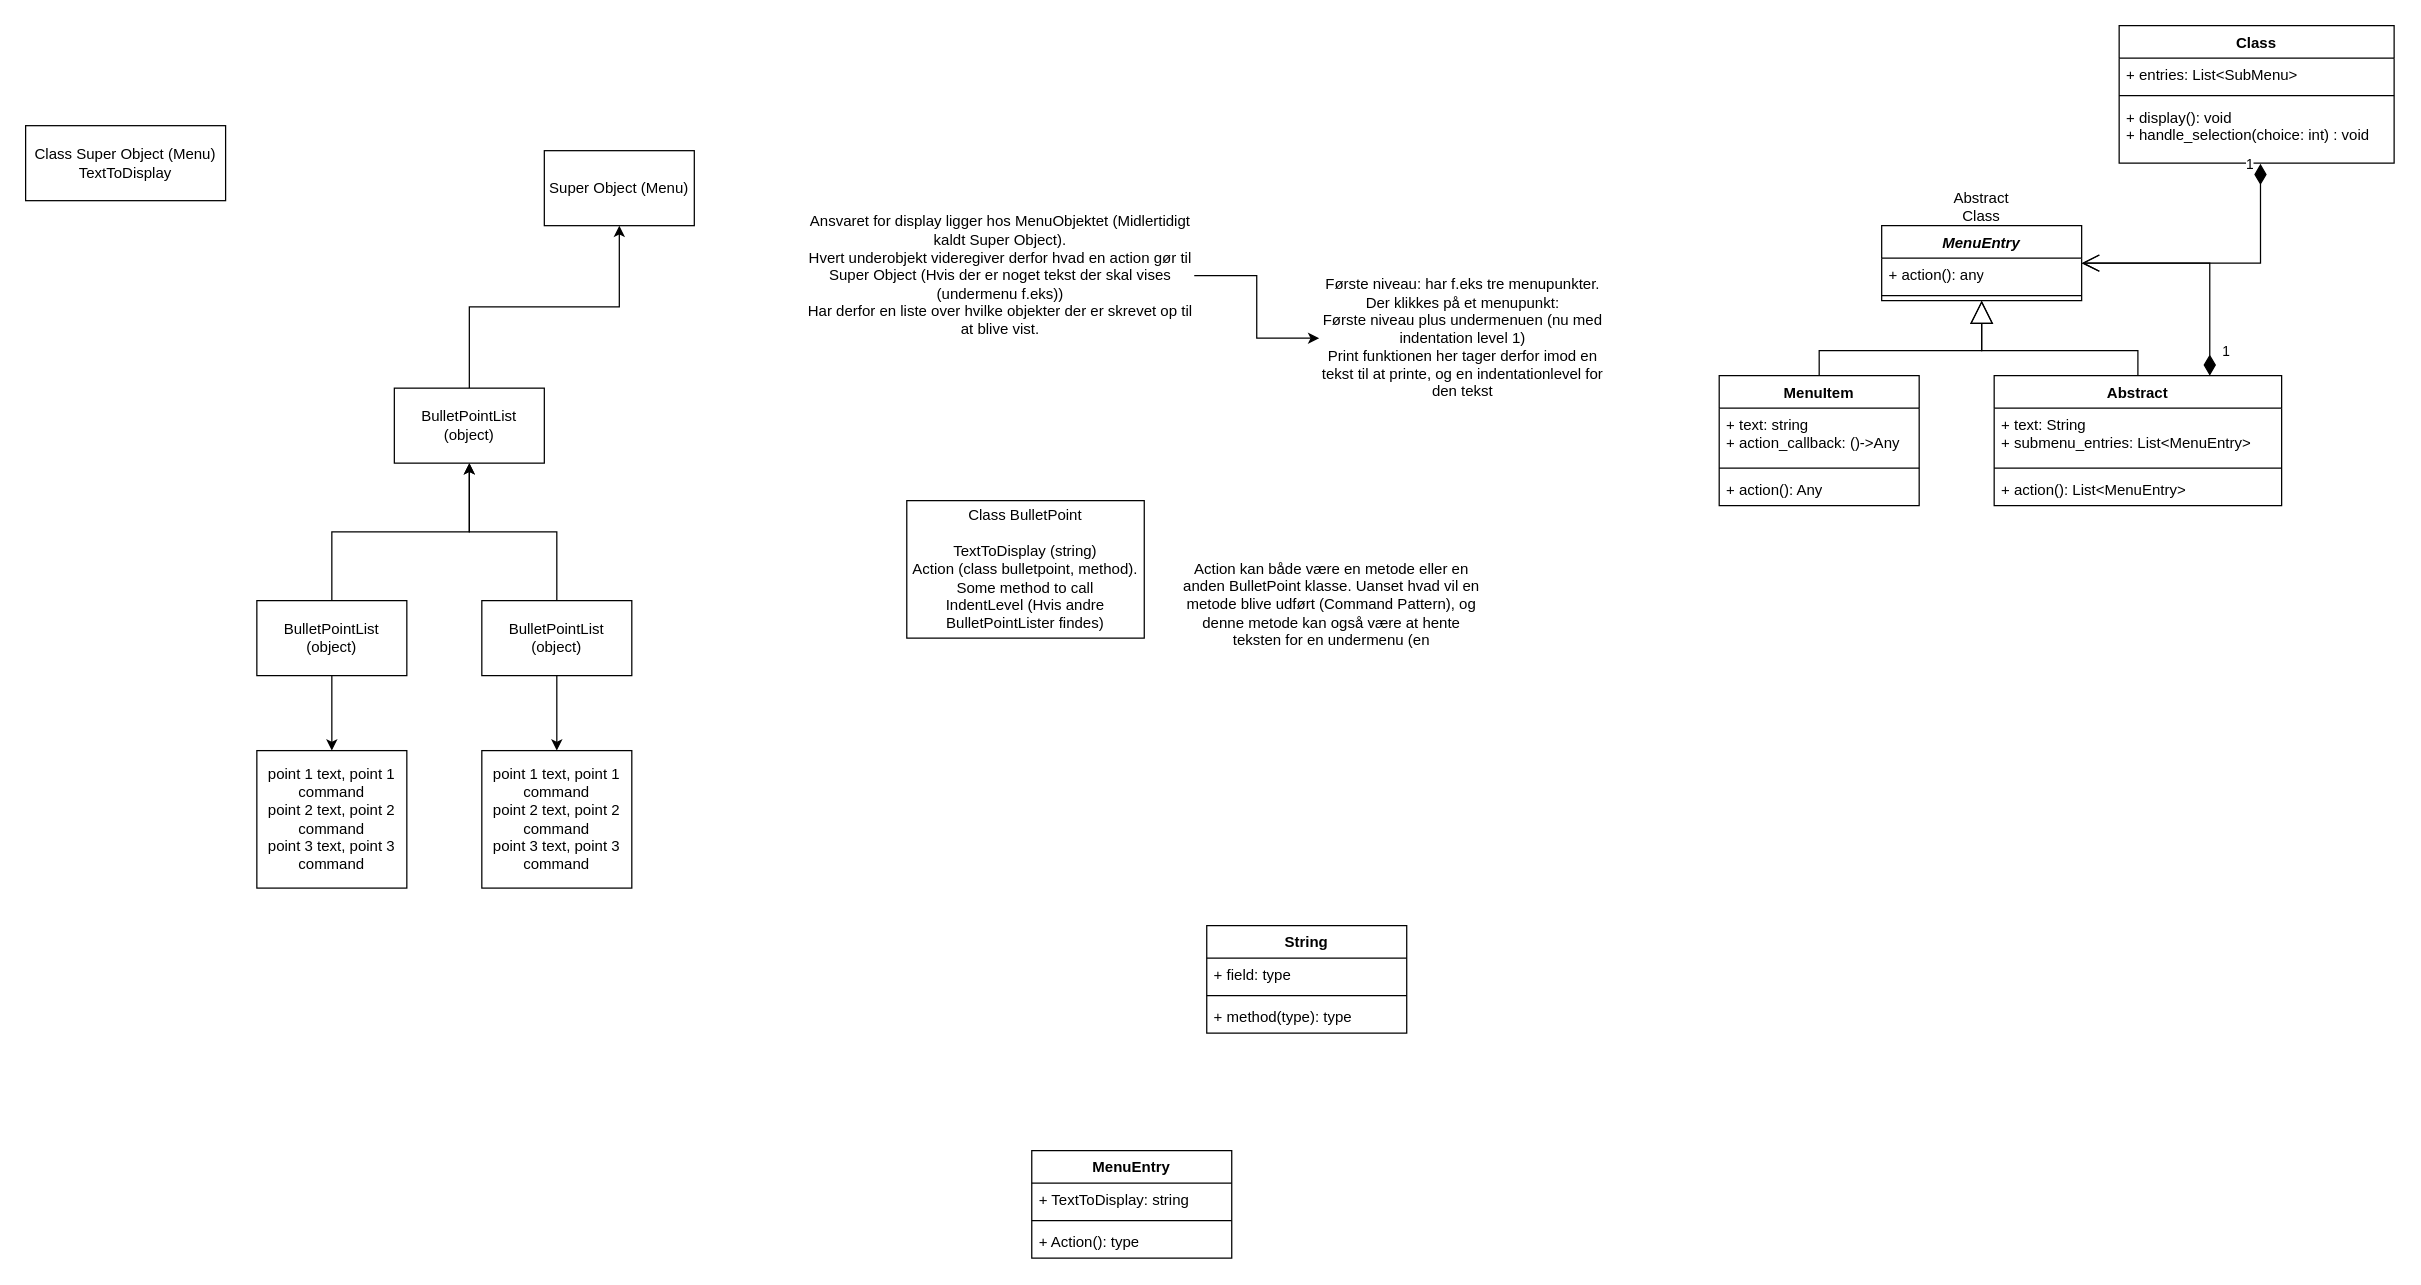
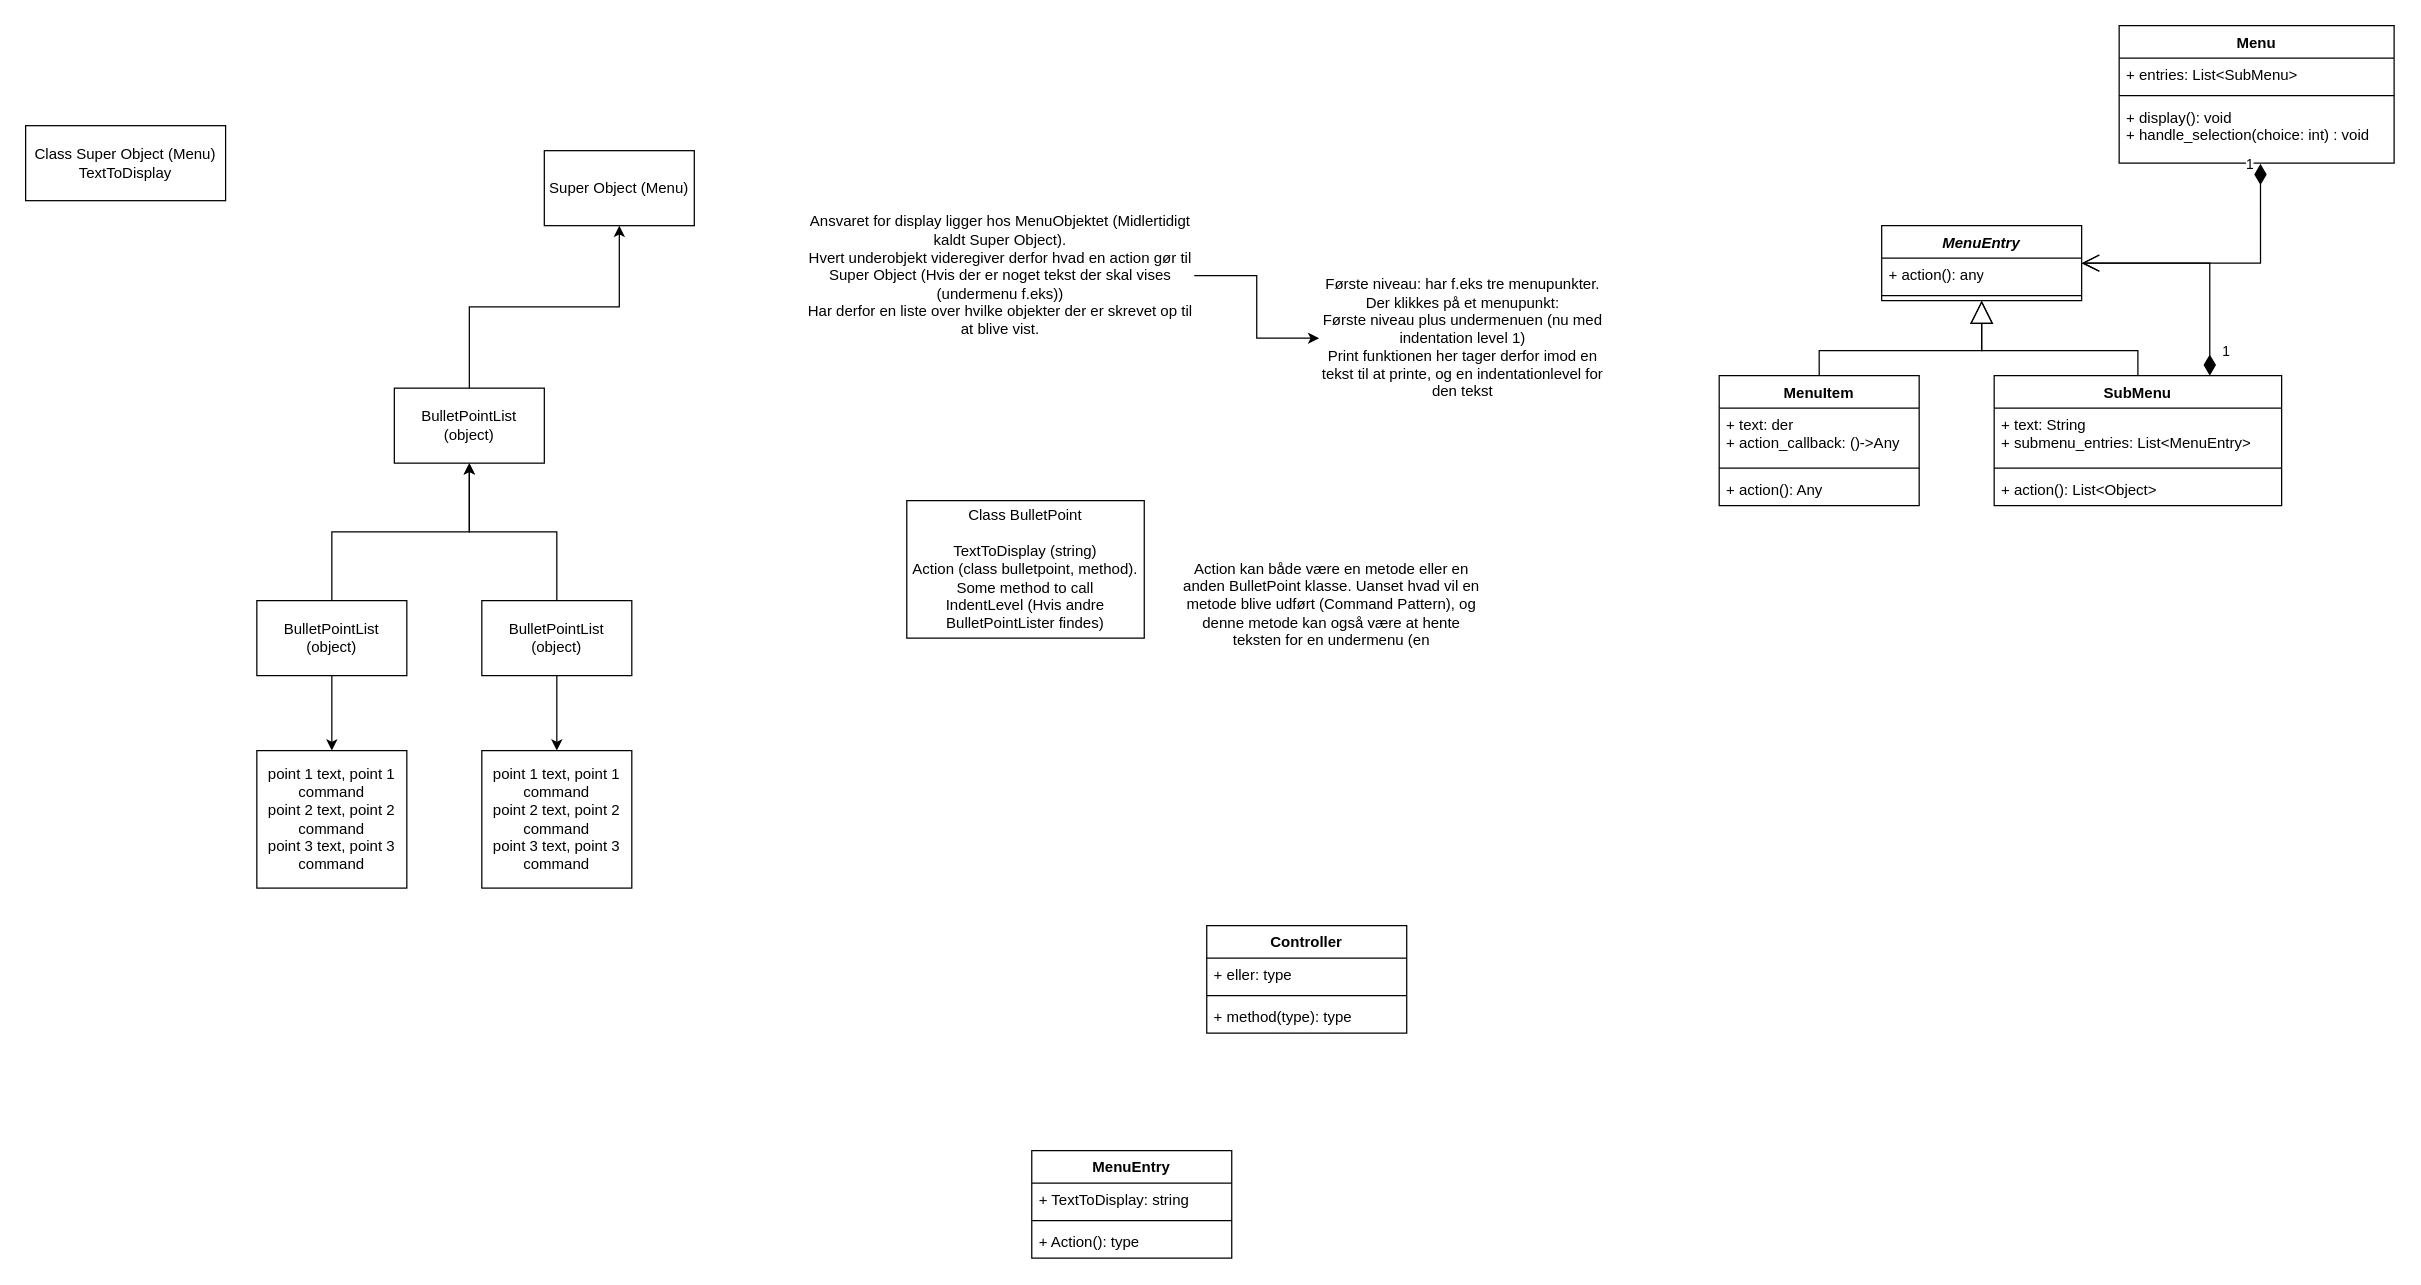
node "Class": label "Class" -> "Menu"
node "Abstract Class": removed
node "Abstract": label "Abstract" -> "SubMenu"
node "+ text: string + action_callback: ()->Any": label "+ text: string + action_callback: ()->Any" -> "+ text: der + action_callback: ()->Any"
node "+ action(): List<MenuEntry>": label "+ action(): List<MenuEntry>" -> "+ action(): List<Object>"
node "String": label "String" -> "Controller"
node "+ field: type": label "+ field: type" -> "+ eller: type"
